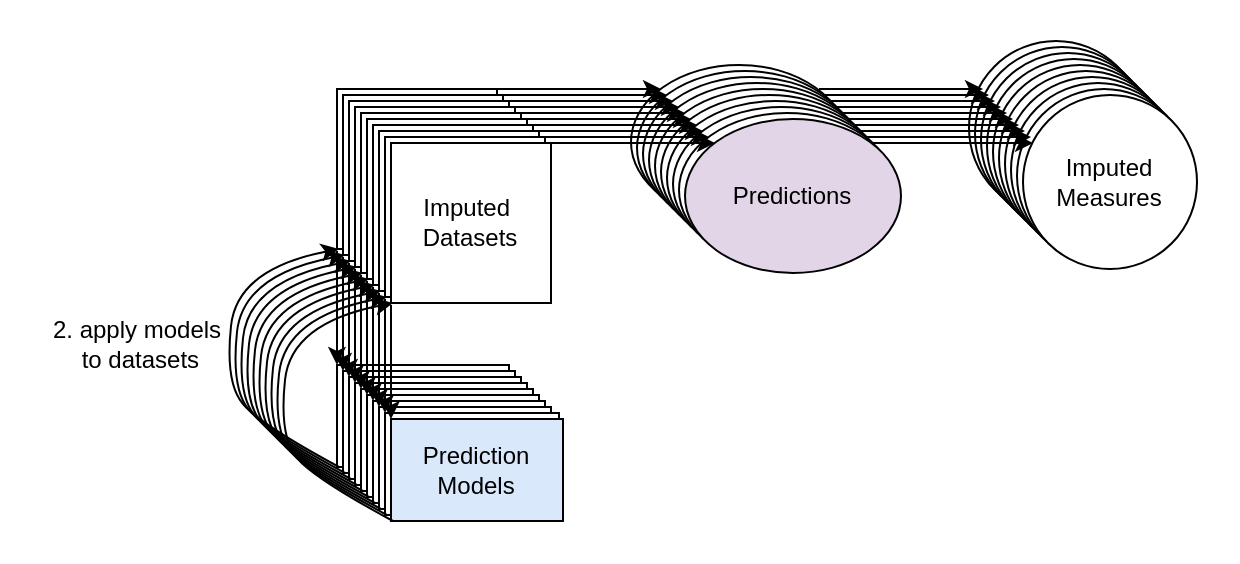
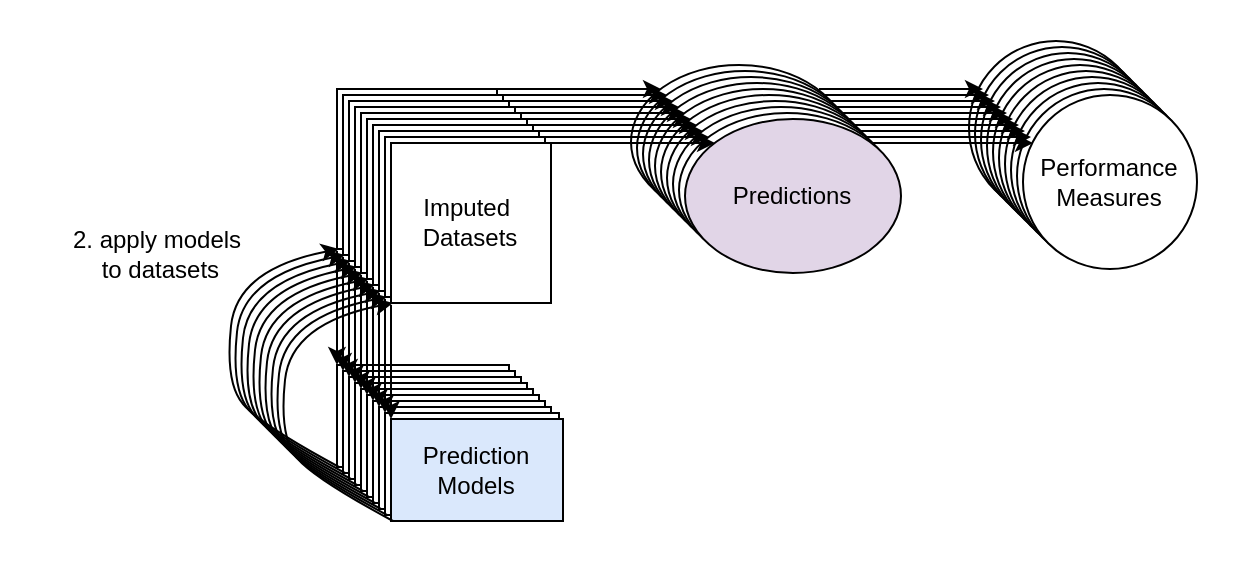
node "Imputed Measures": label "Imputed Measures" -> "Performance Measures"
node "2. apply models to datasets": moved (137, 344) -> (157, 254)
